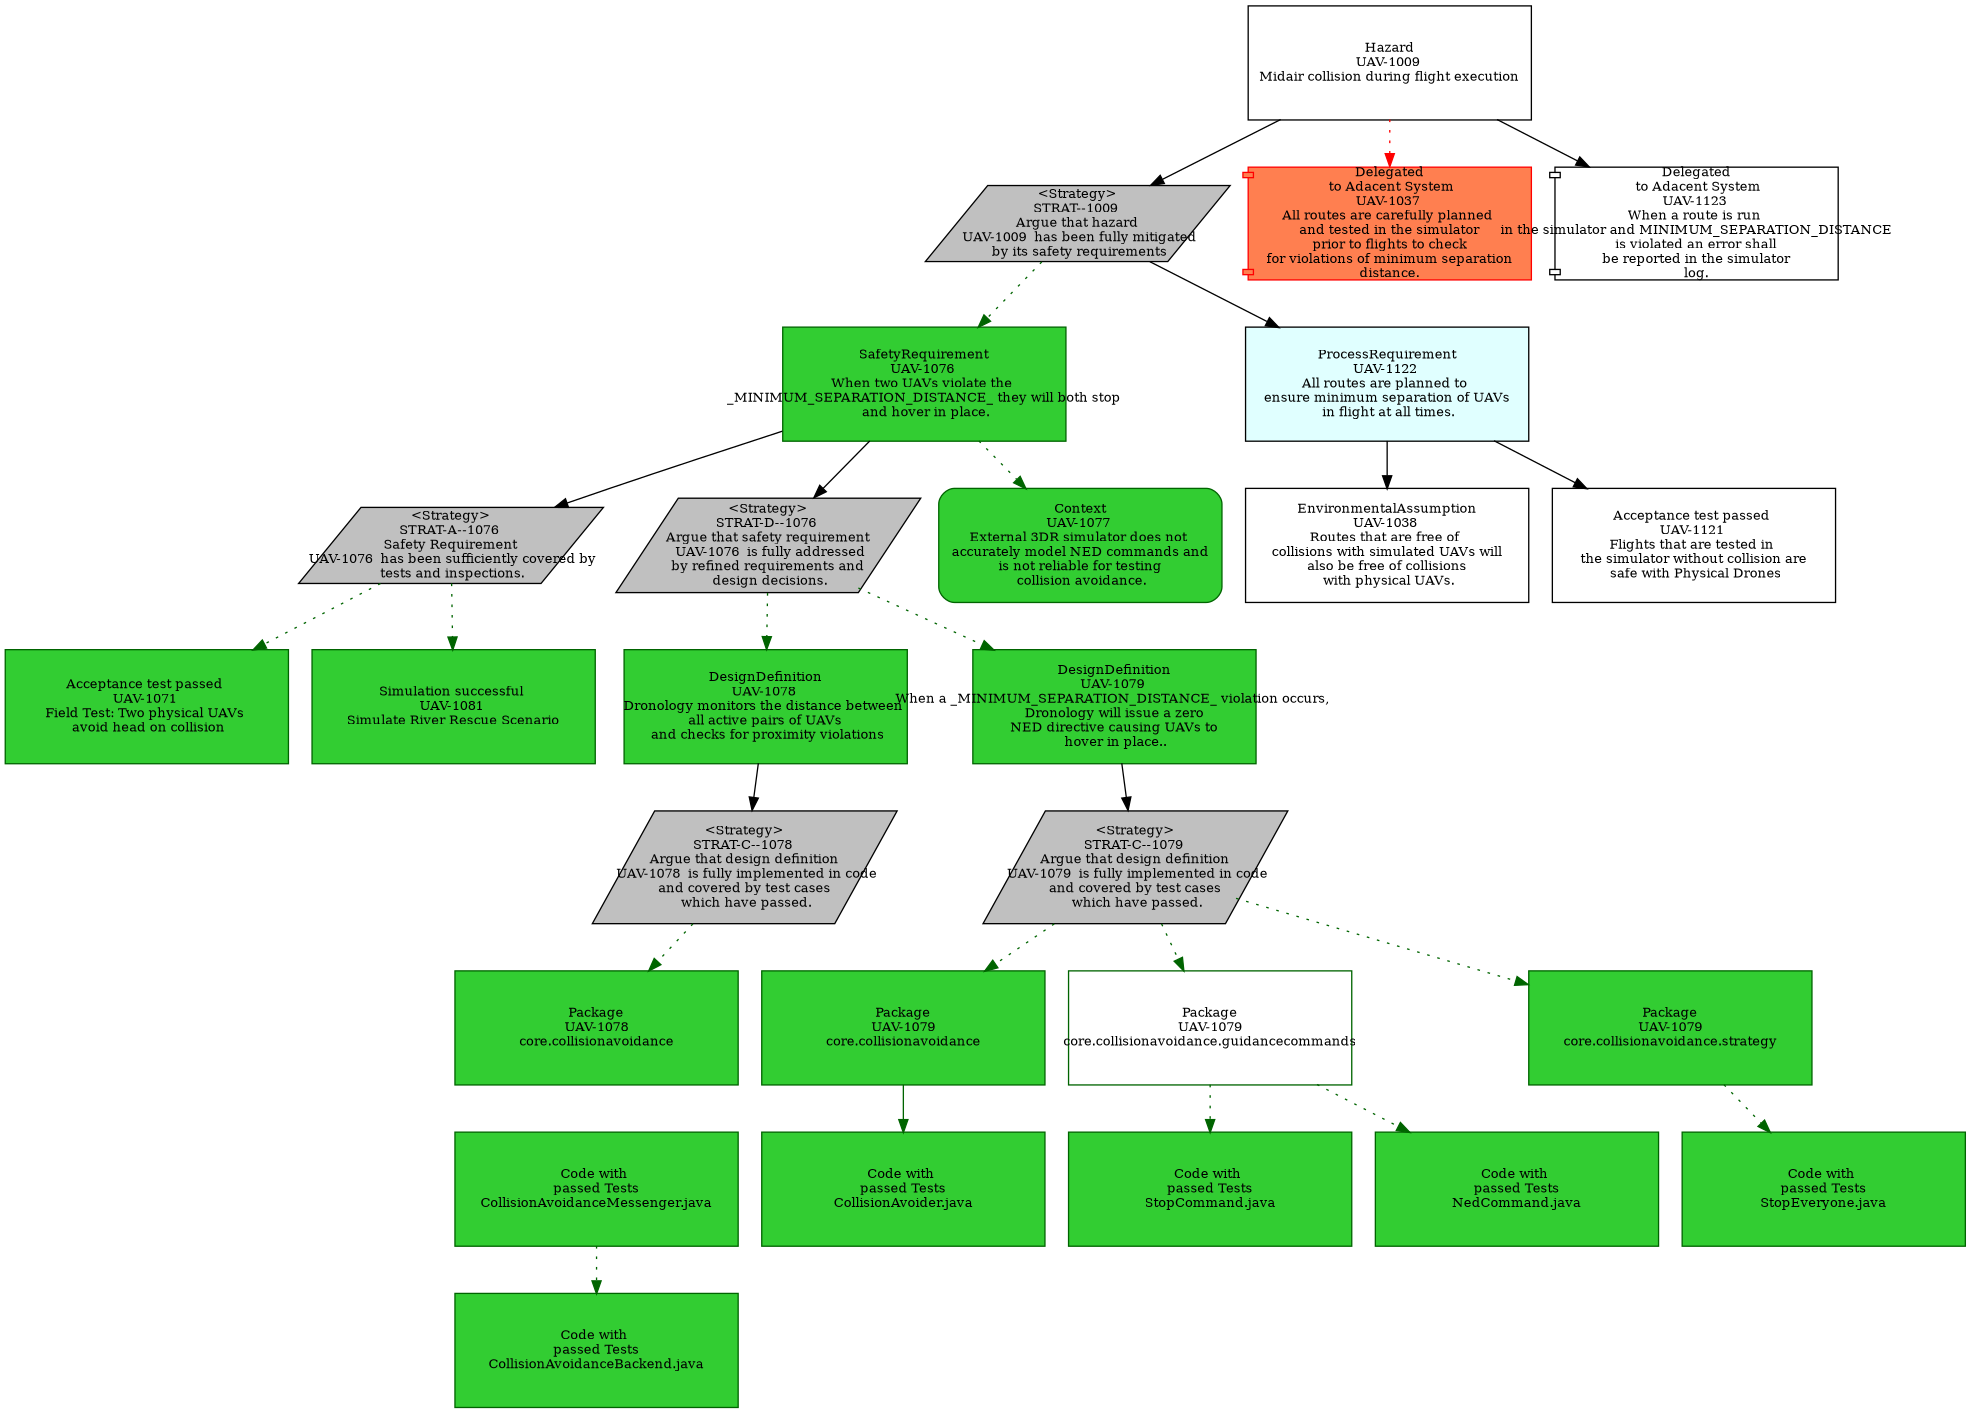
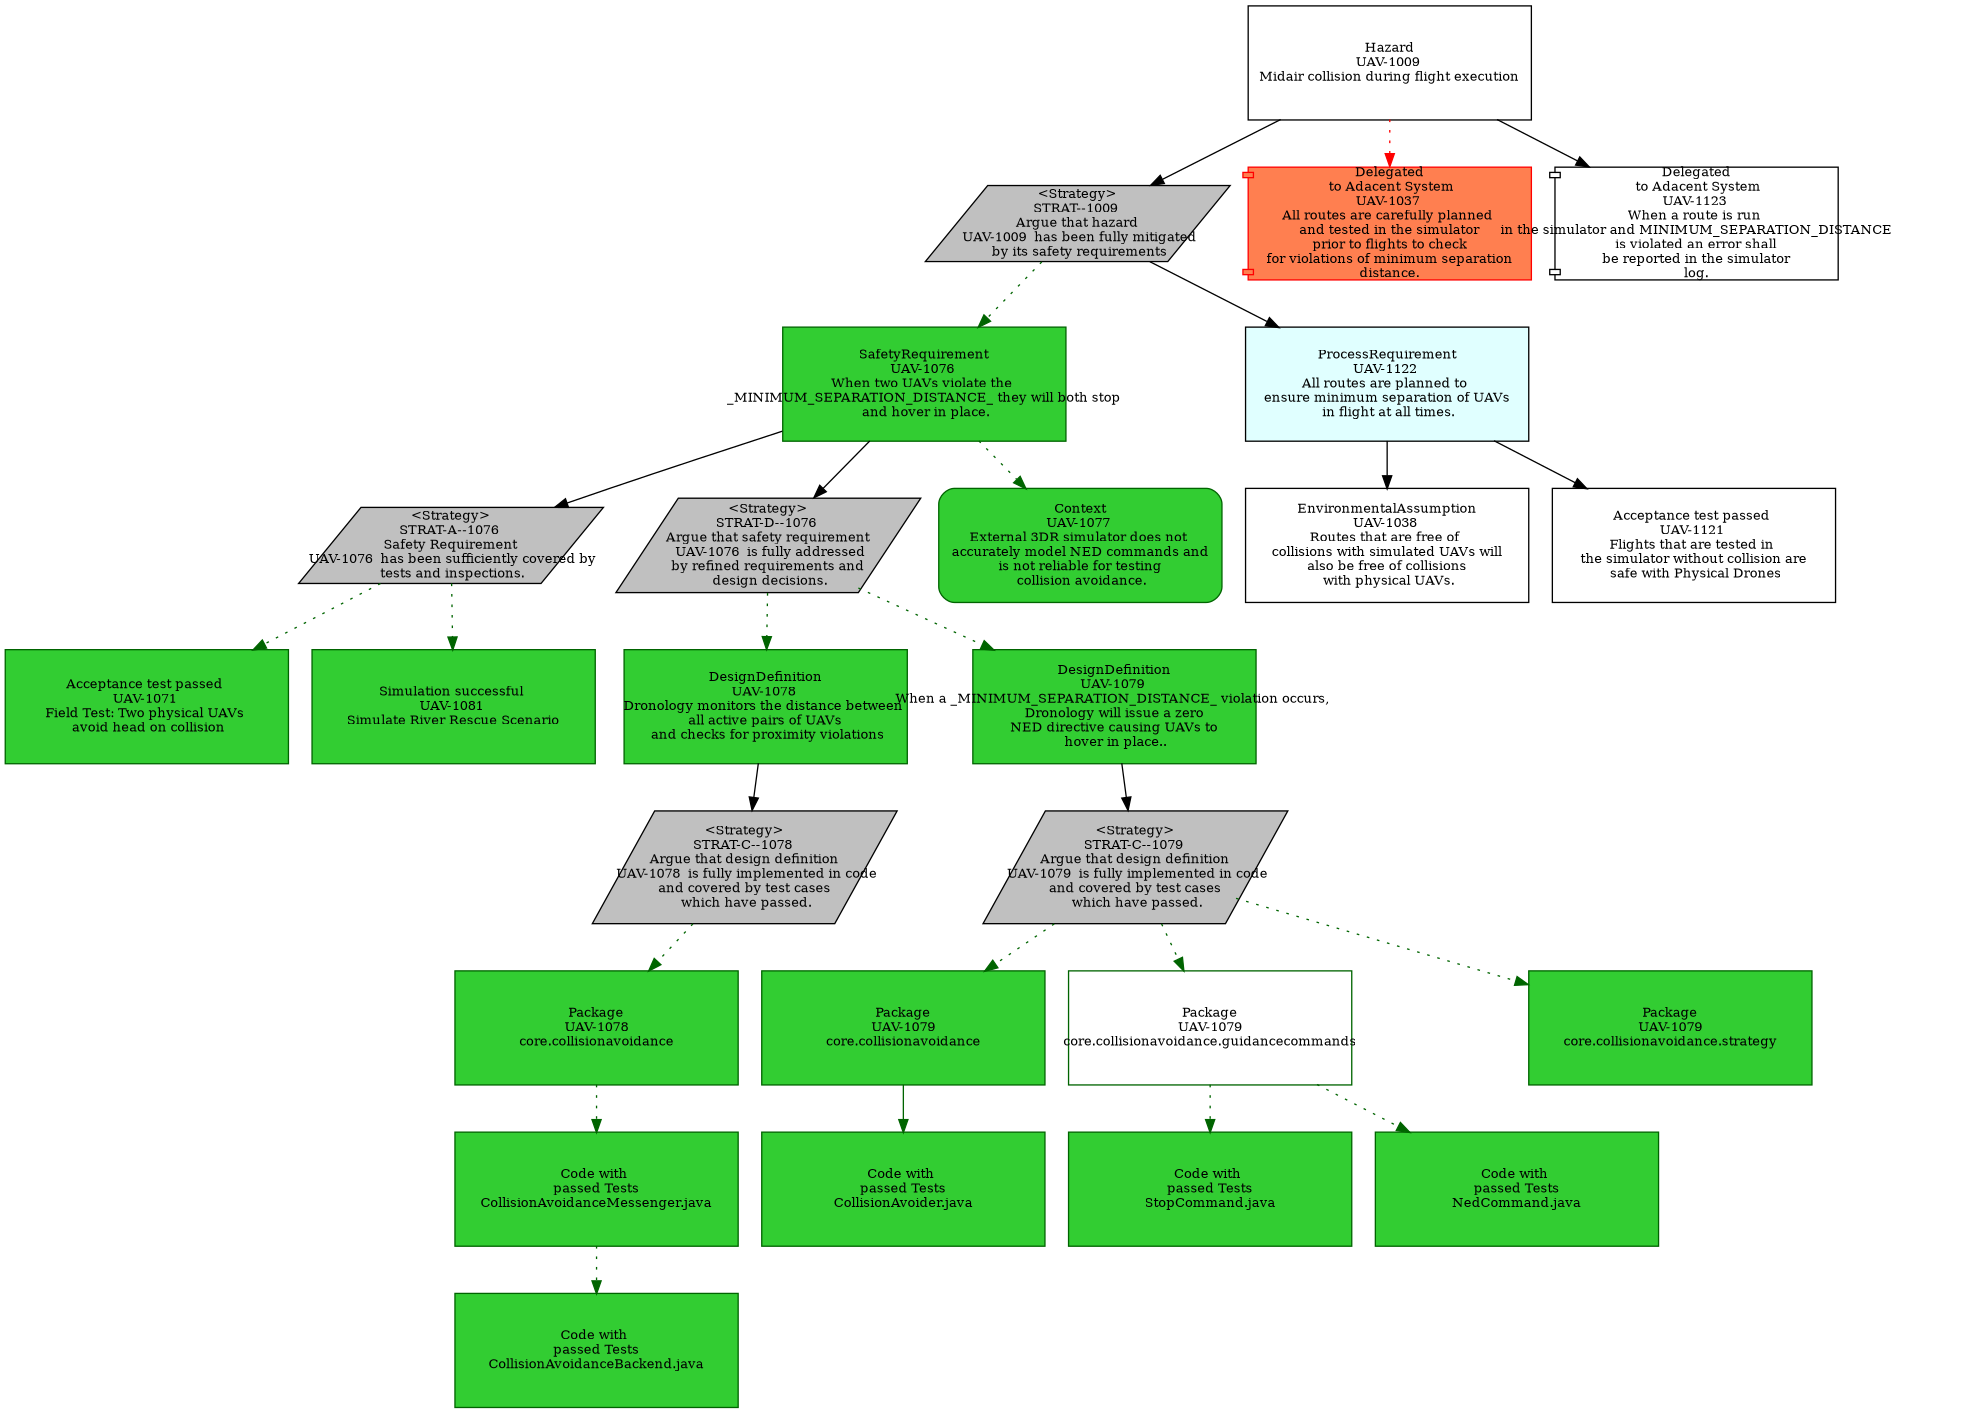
edge "Package UAV-1078 core.collisionavoidance" -> "Code with passed Tests CollisionAvoidanceMessenger.java": added
node "Code with passed Tests StopEveryone.java": removed
